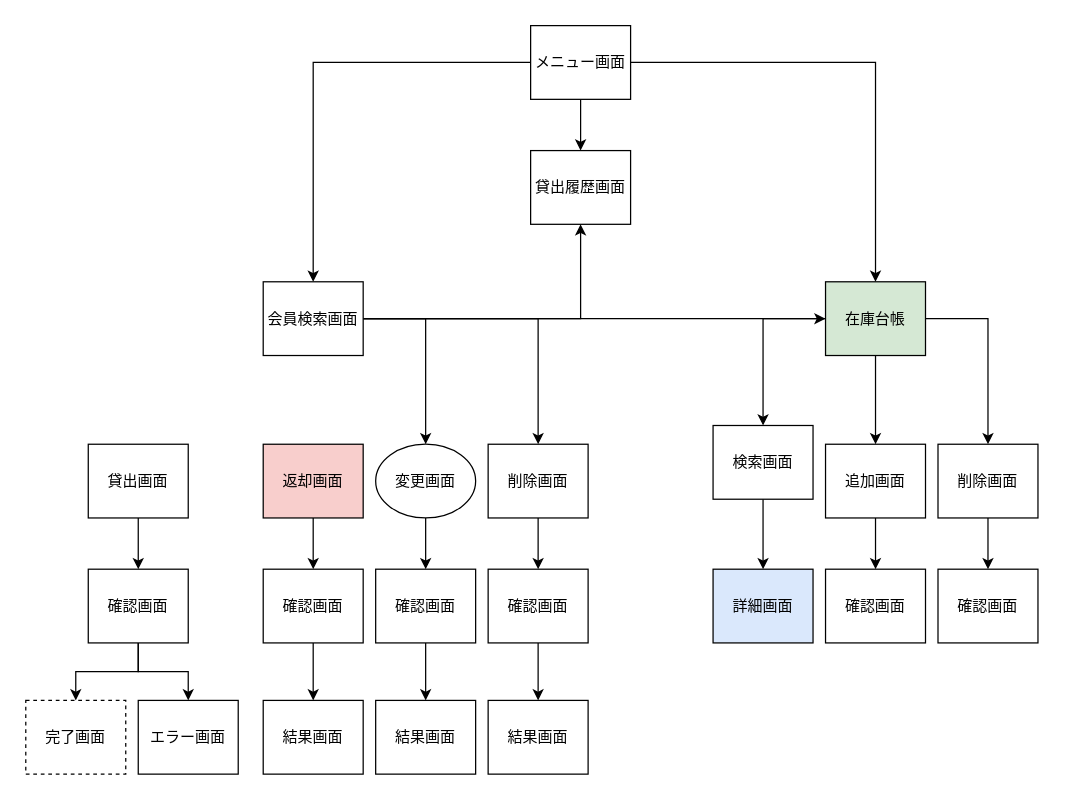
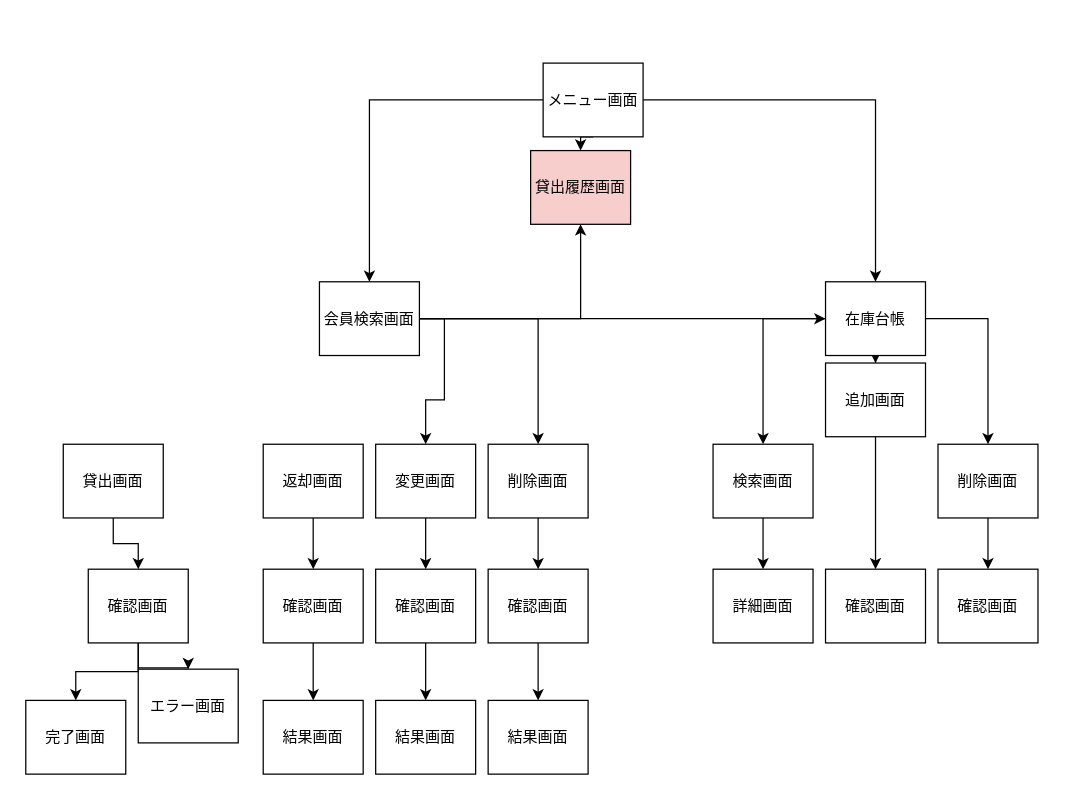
node "メニュー画面": moved (581, 63) -> (593, 100)
node "貸出履歴画面": fillcolor #ffffff -> #f8cecc
node "会員検索画面": moved (313, 319) -> (369, 319)
node "在庫台帳": fillcolor #d5e8d4 -> #ffffff
node "検索画面": moved (763, 463) -> (763, 481)
node "貸出画面": moved (138, 481) -> (113, 481)
node "返却画面": fillcolor #f8cecc -> #ffffff
node "変更画面": shape ellipse -> rectangle
node "追加画面": moved (876, 481) -> (876, 400)
node "詳細画面": fillcolor #dae8fc -> #ffffff
node "完了画面": style dashed -> solid
node "エラー画面": moved (188, 738) -> (188, 706)
